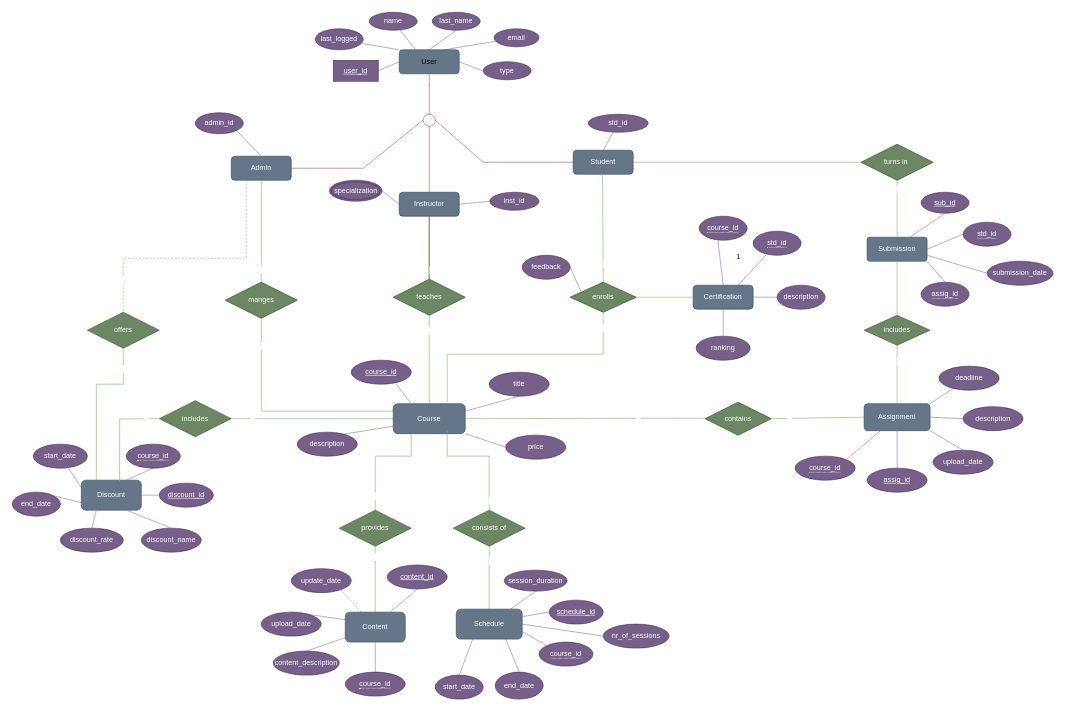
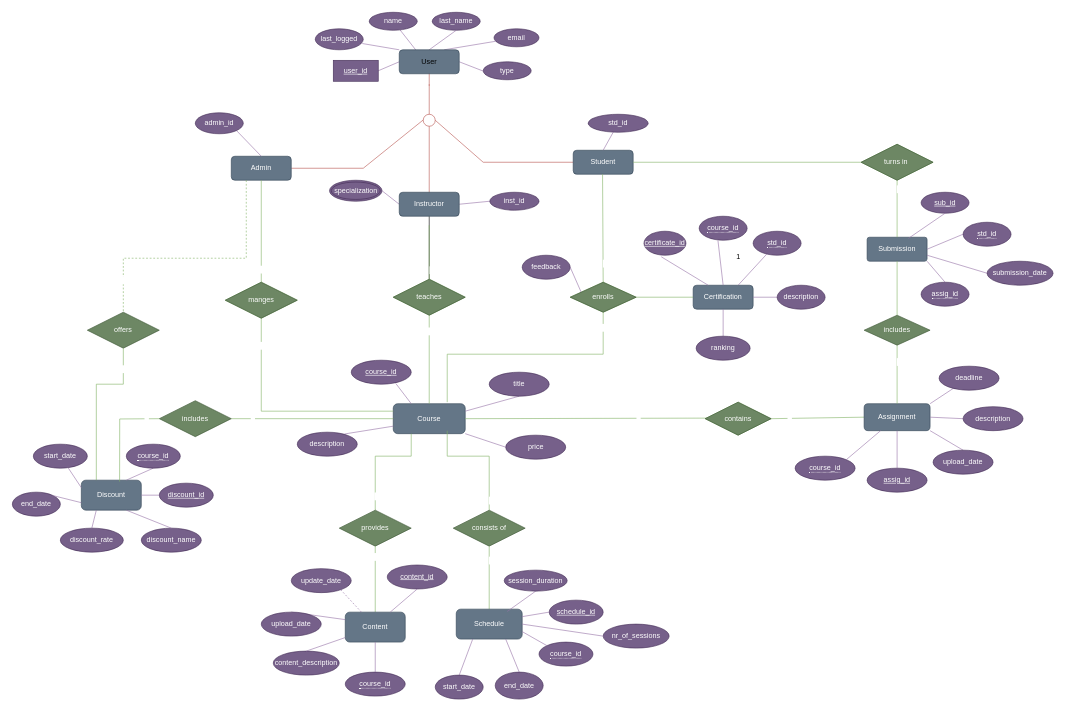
node "certificate_id": added
edge "certificate_id" -- "Certification": added
